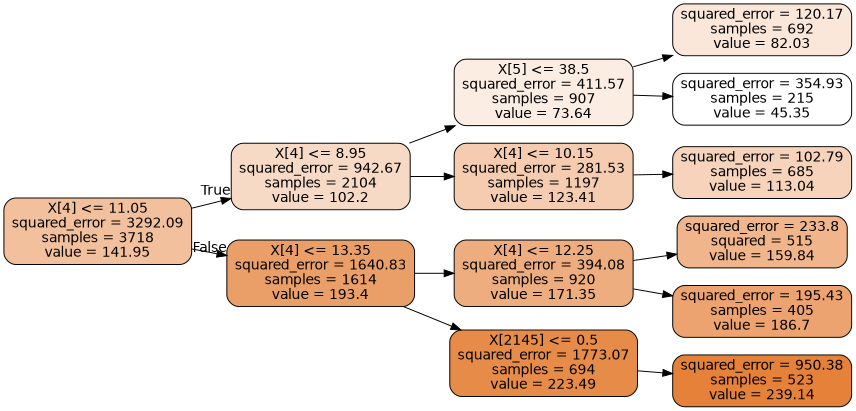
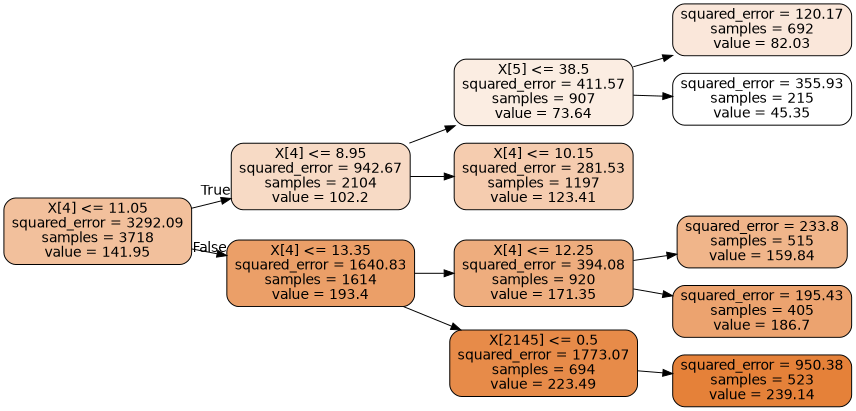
node "squared_error = 354.93 samples = 215 value = 45.35": label "squared_error = 354.93 samples = 215 value = 45.35" -> "squared_error = 355.93 samples = 215 value = 45.35"
node "squared_error = 102.79 samples = 685 value = 113.04": removed
node "squared_error = 233.8 squared = 515 value = 159.84": label "squared_error = 233.8 squared = 515 value = 159.84" -> "squared_error = 233.8 samples = 515 value = 159.84"
